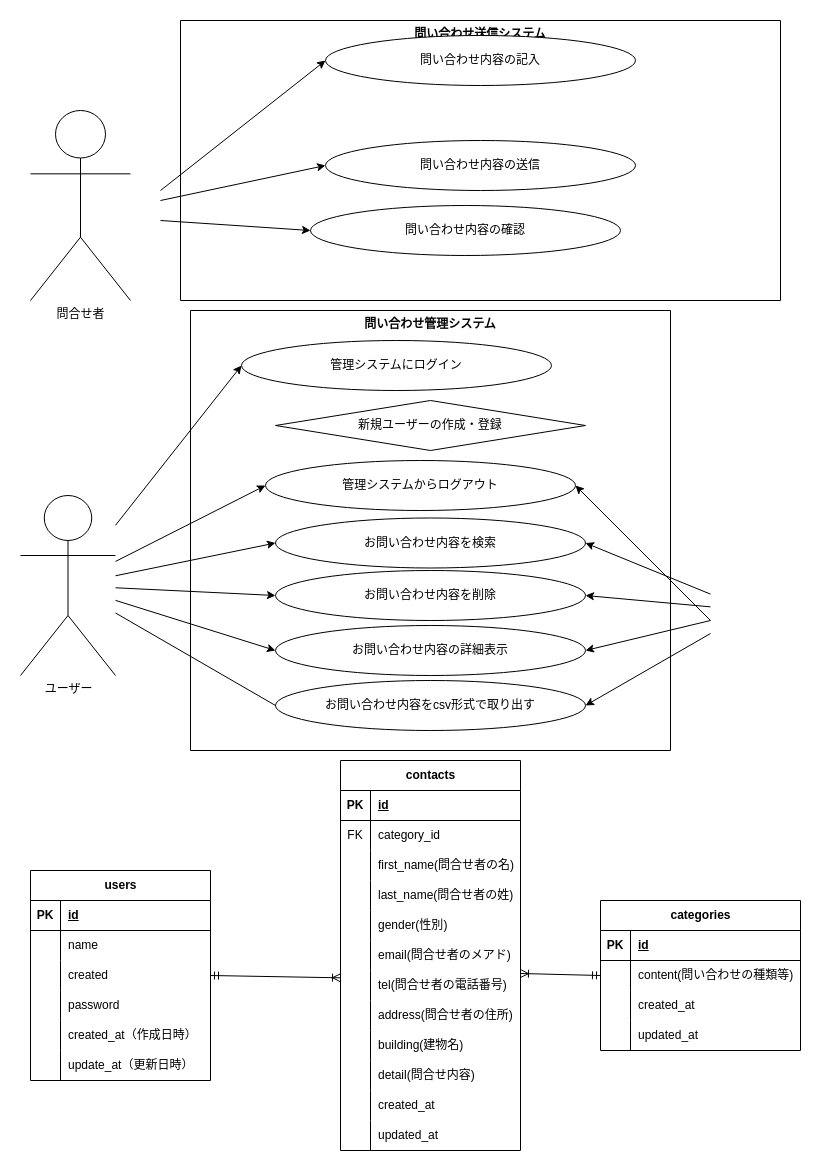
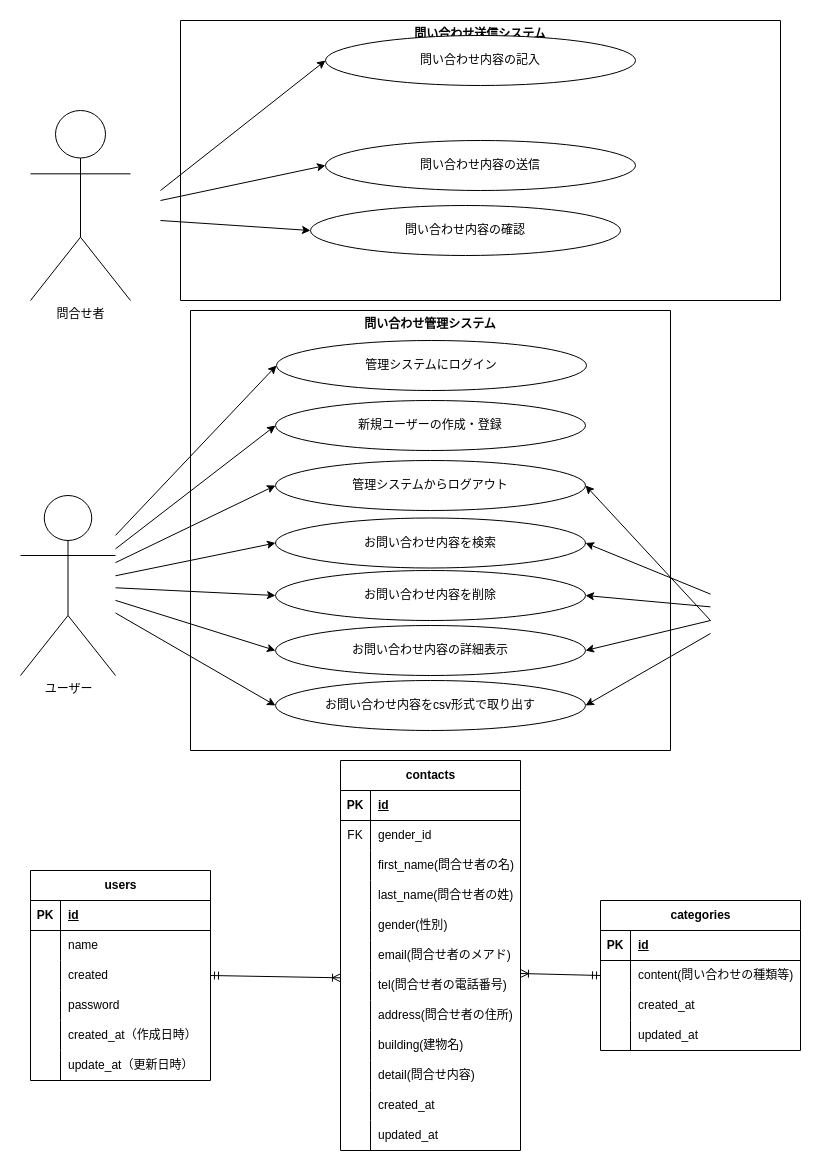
node "管理システムにログイン": moved (397, 366) -> (432, 366)
node "新規ユーザーの作成・登録": shape diamond -> ellipse
node "管理システムからログアウト": moved (421, 486) -> (431, 486)
edge "ユーザー" -> "新規ユーザーの作成・登録": added
edge "ユーザー" -- "お問い合わせ内容をcsv形式で取り出す": arrowhead none -> classic
node "category_id": label "category_id" -> "gender_id"
